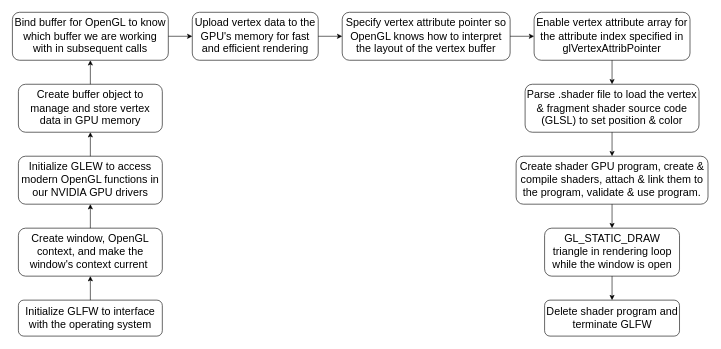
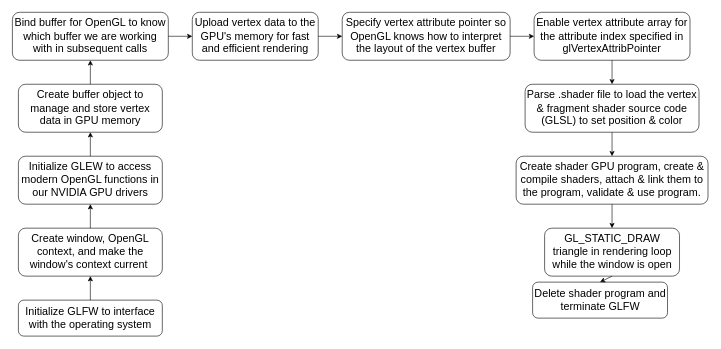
node "Delete shader program and terminate GLFW": moved (612, 318) -> (600, 300)
